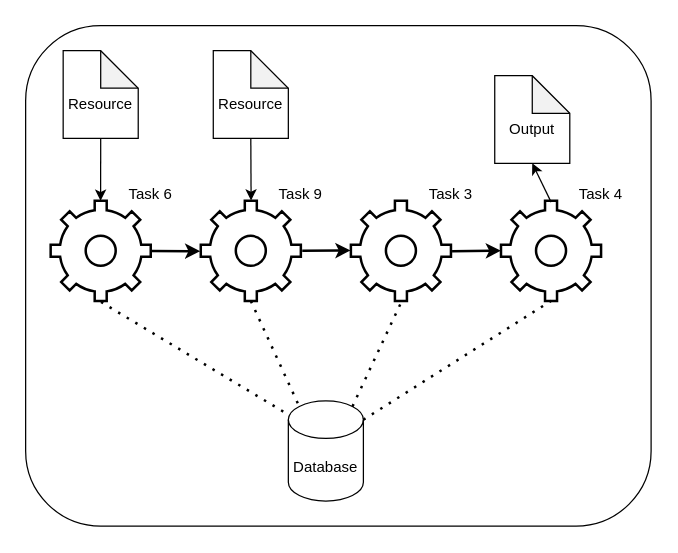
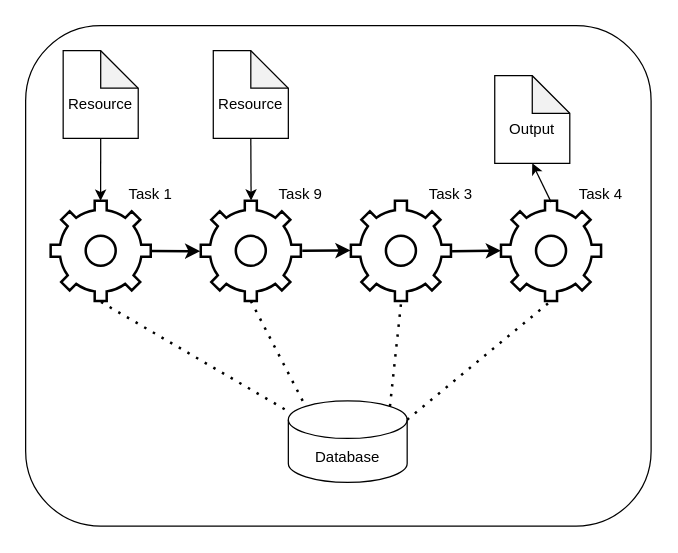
node "Task 6": label "Task 6" -> "Task 1"
node "Database": size 75x100 -> 119x81
